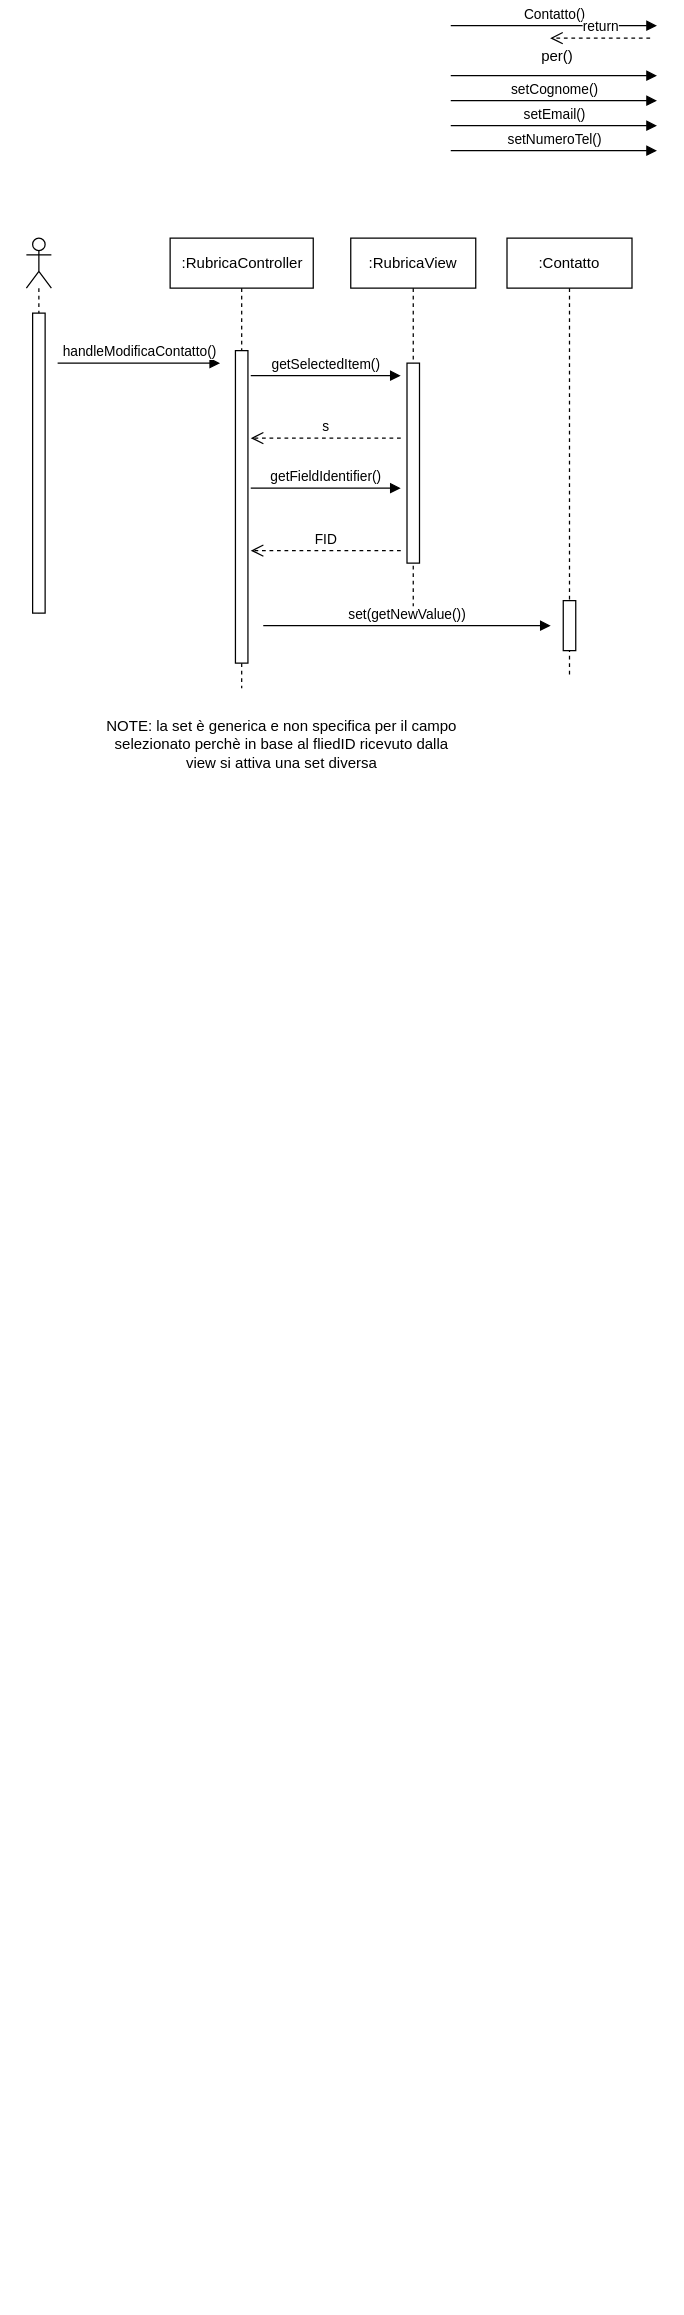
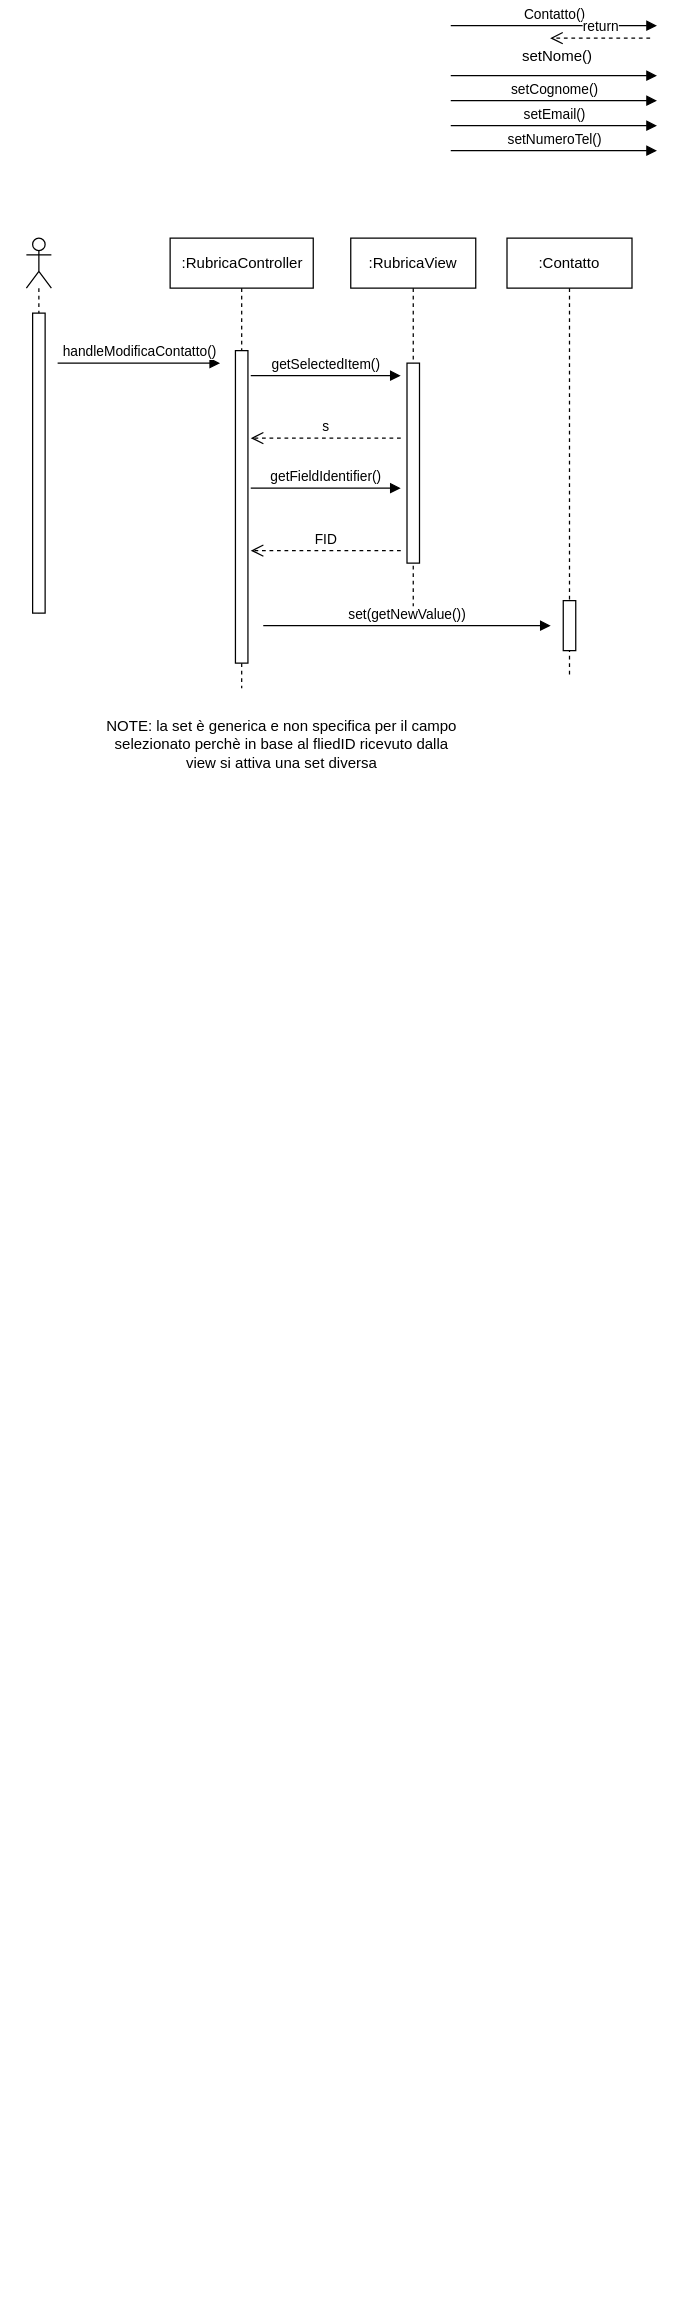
node "per()": label "per()" -> "setNome()"
